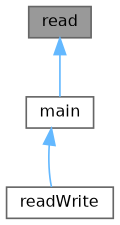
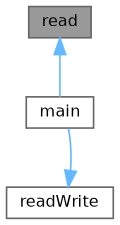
edge "readWrite" -> "main": reversed
